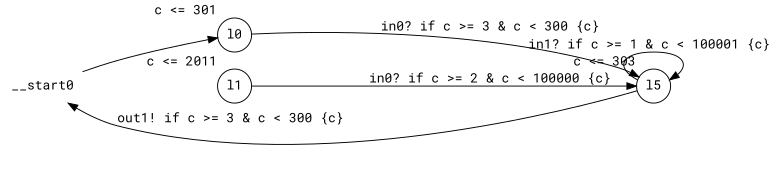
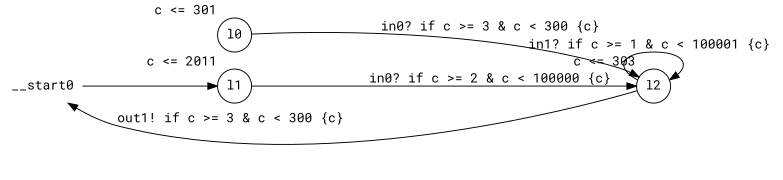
edge "__start0" -> "l0 c <= 301": now "__start0" -> "l1 c <= 2011"
node "l5 c <= 303": label "l5 c <= 303" -> "l2 c <= 303"
